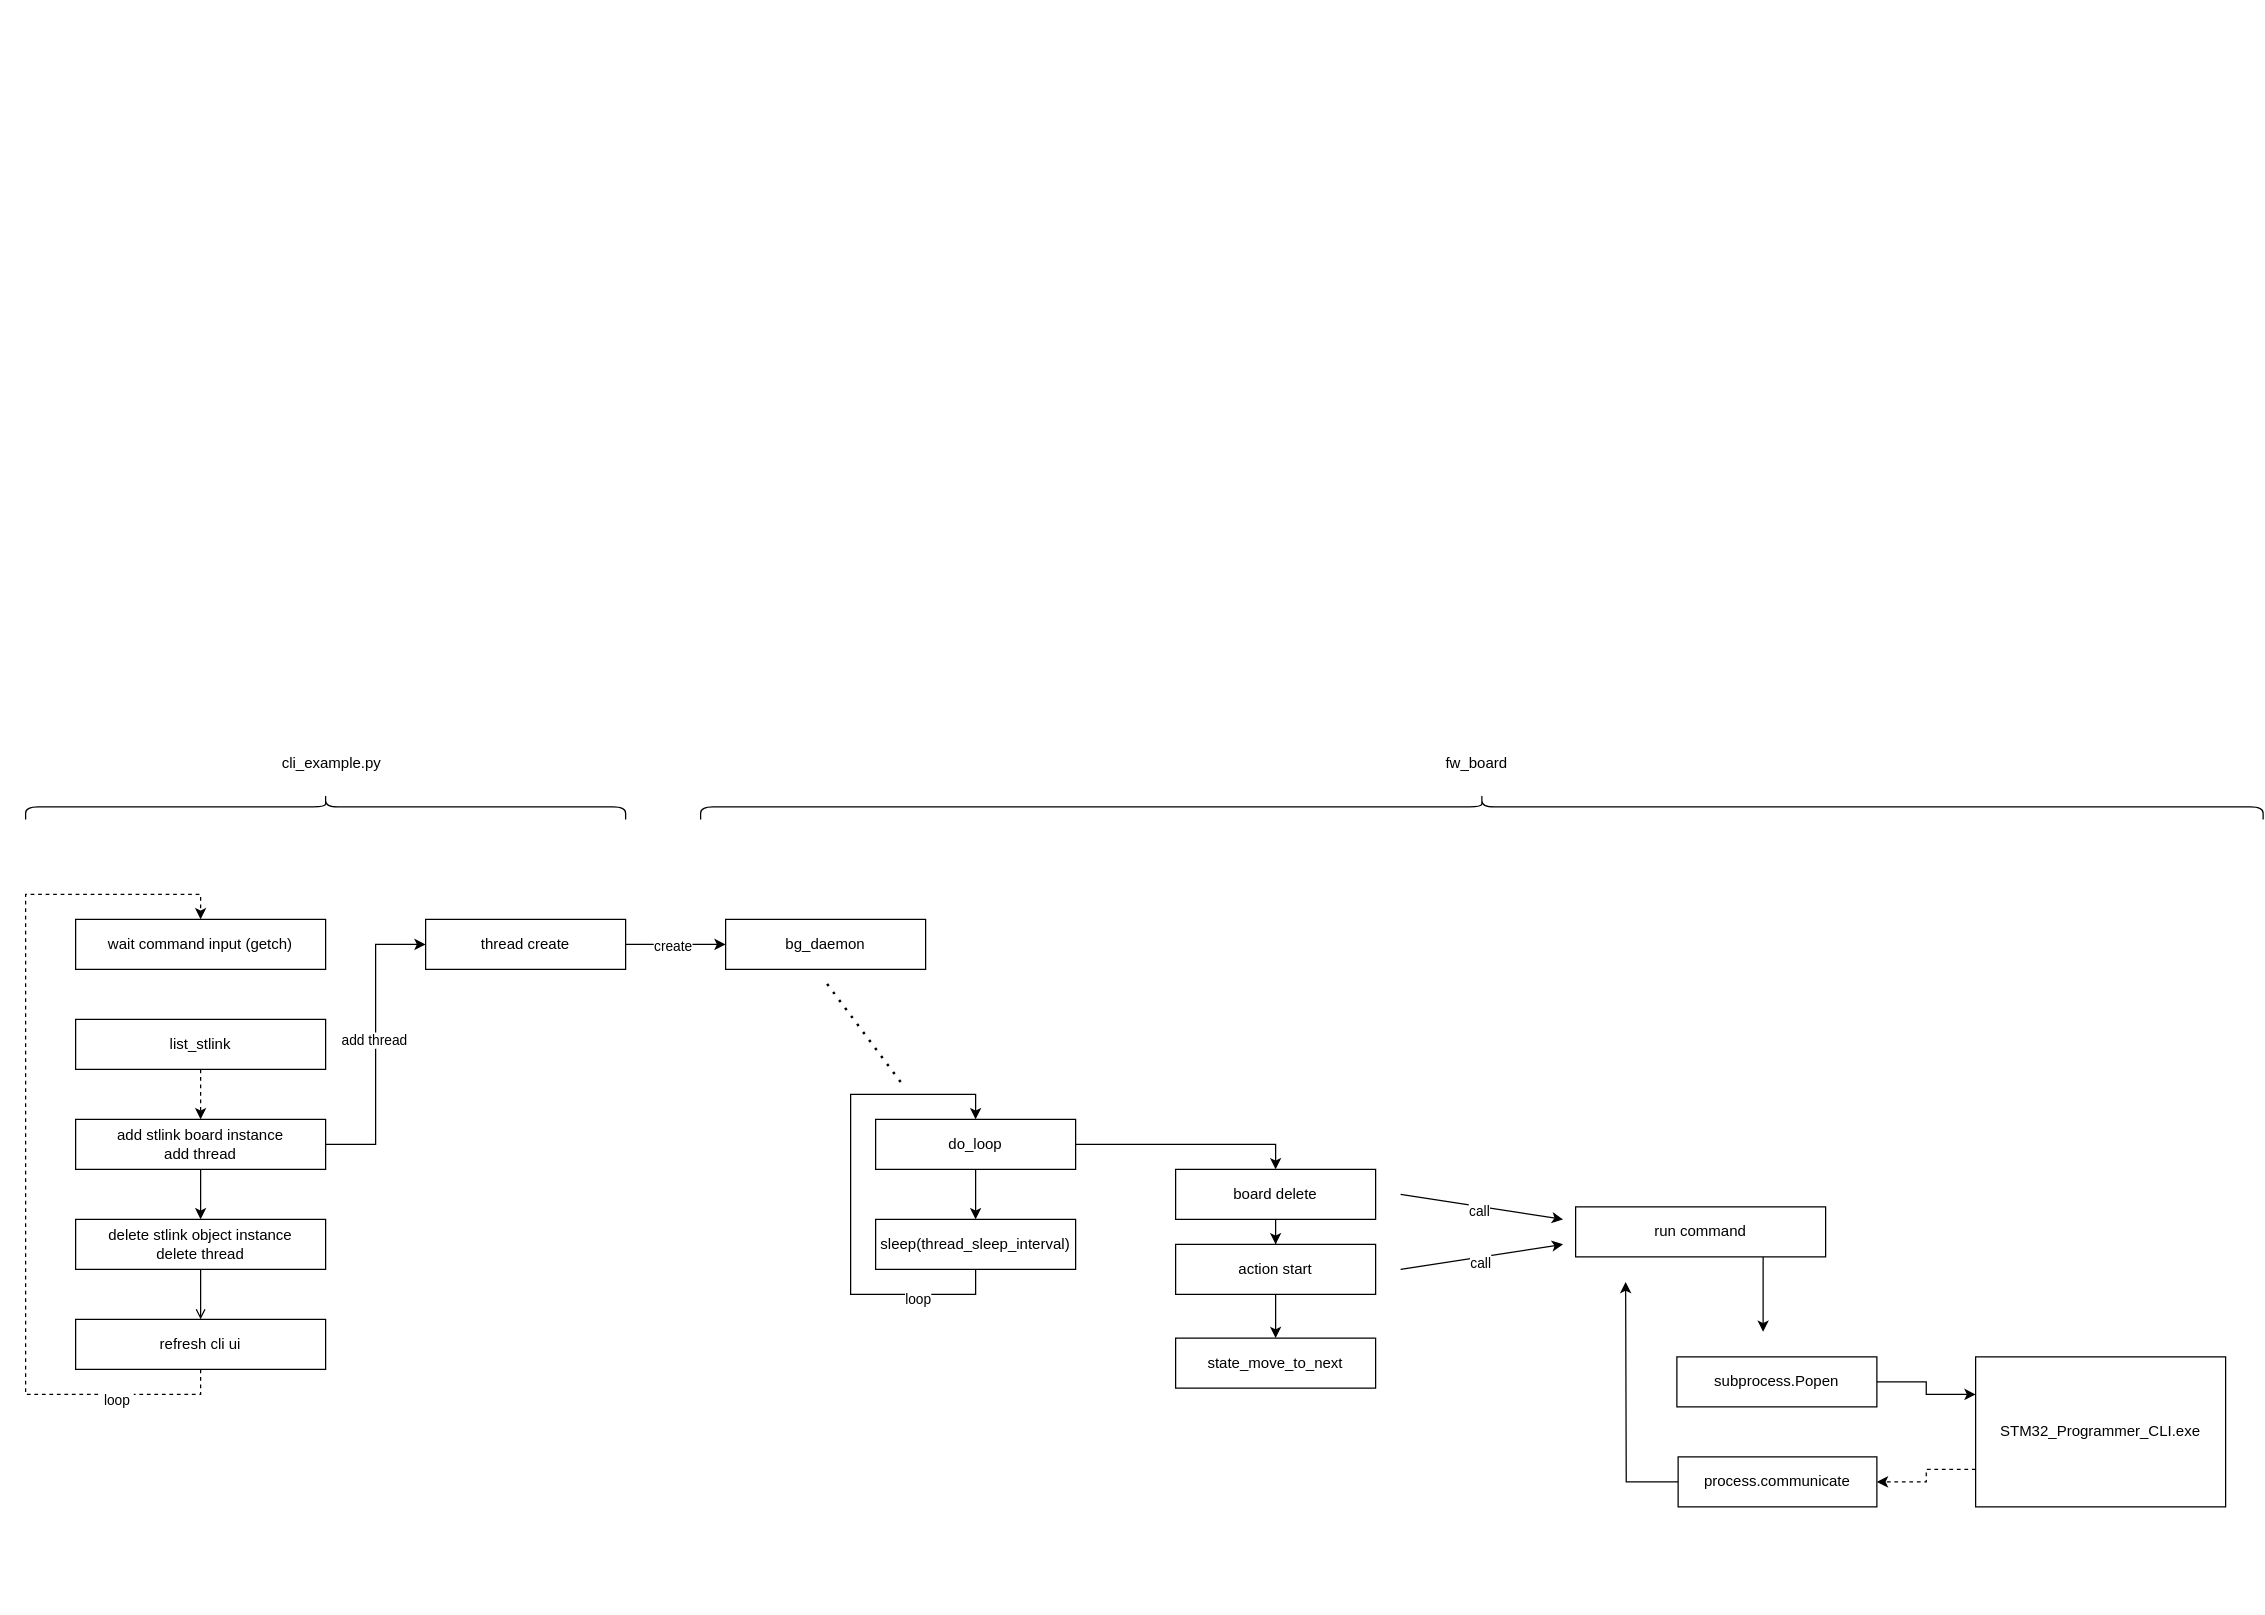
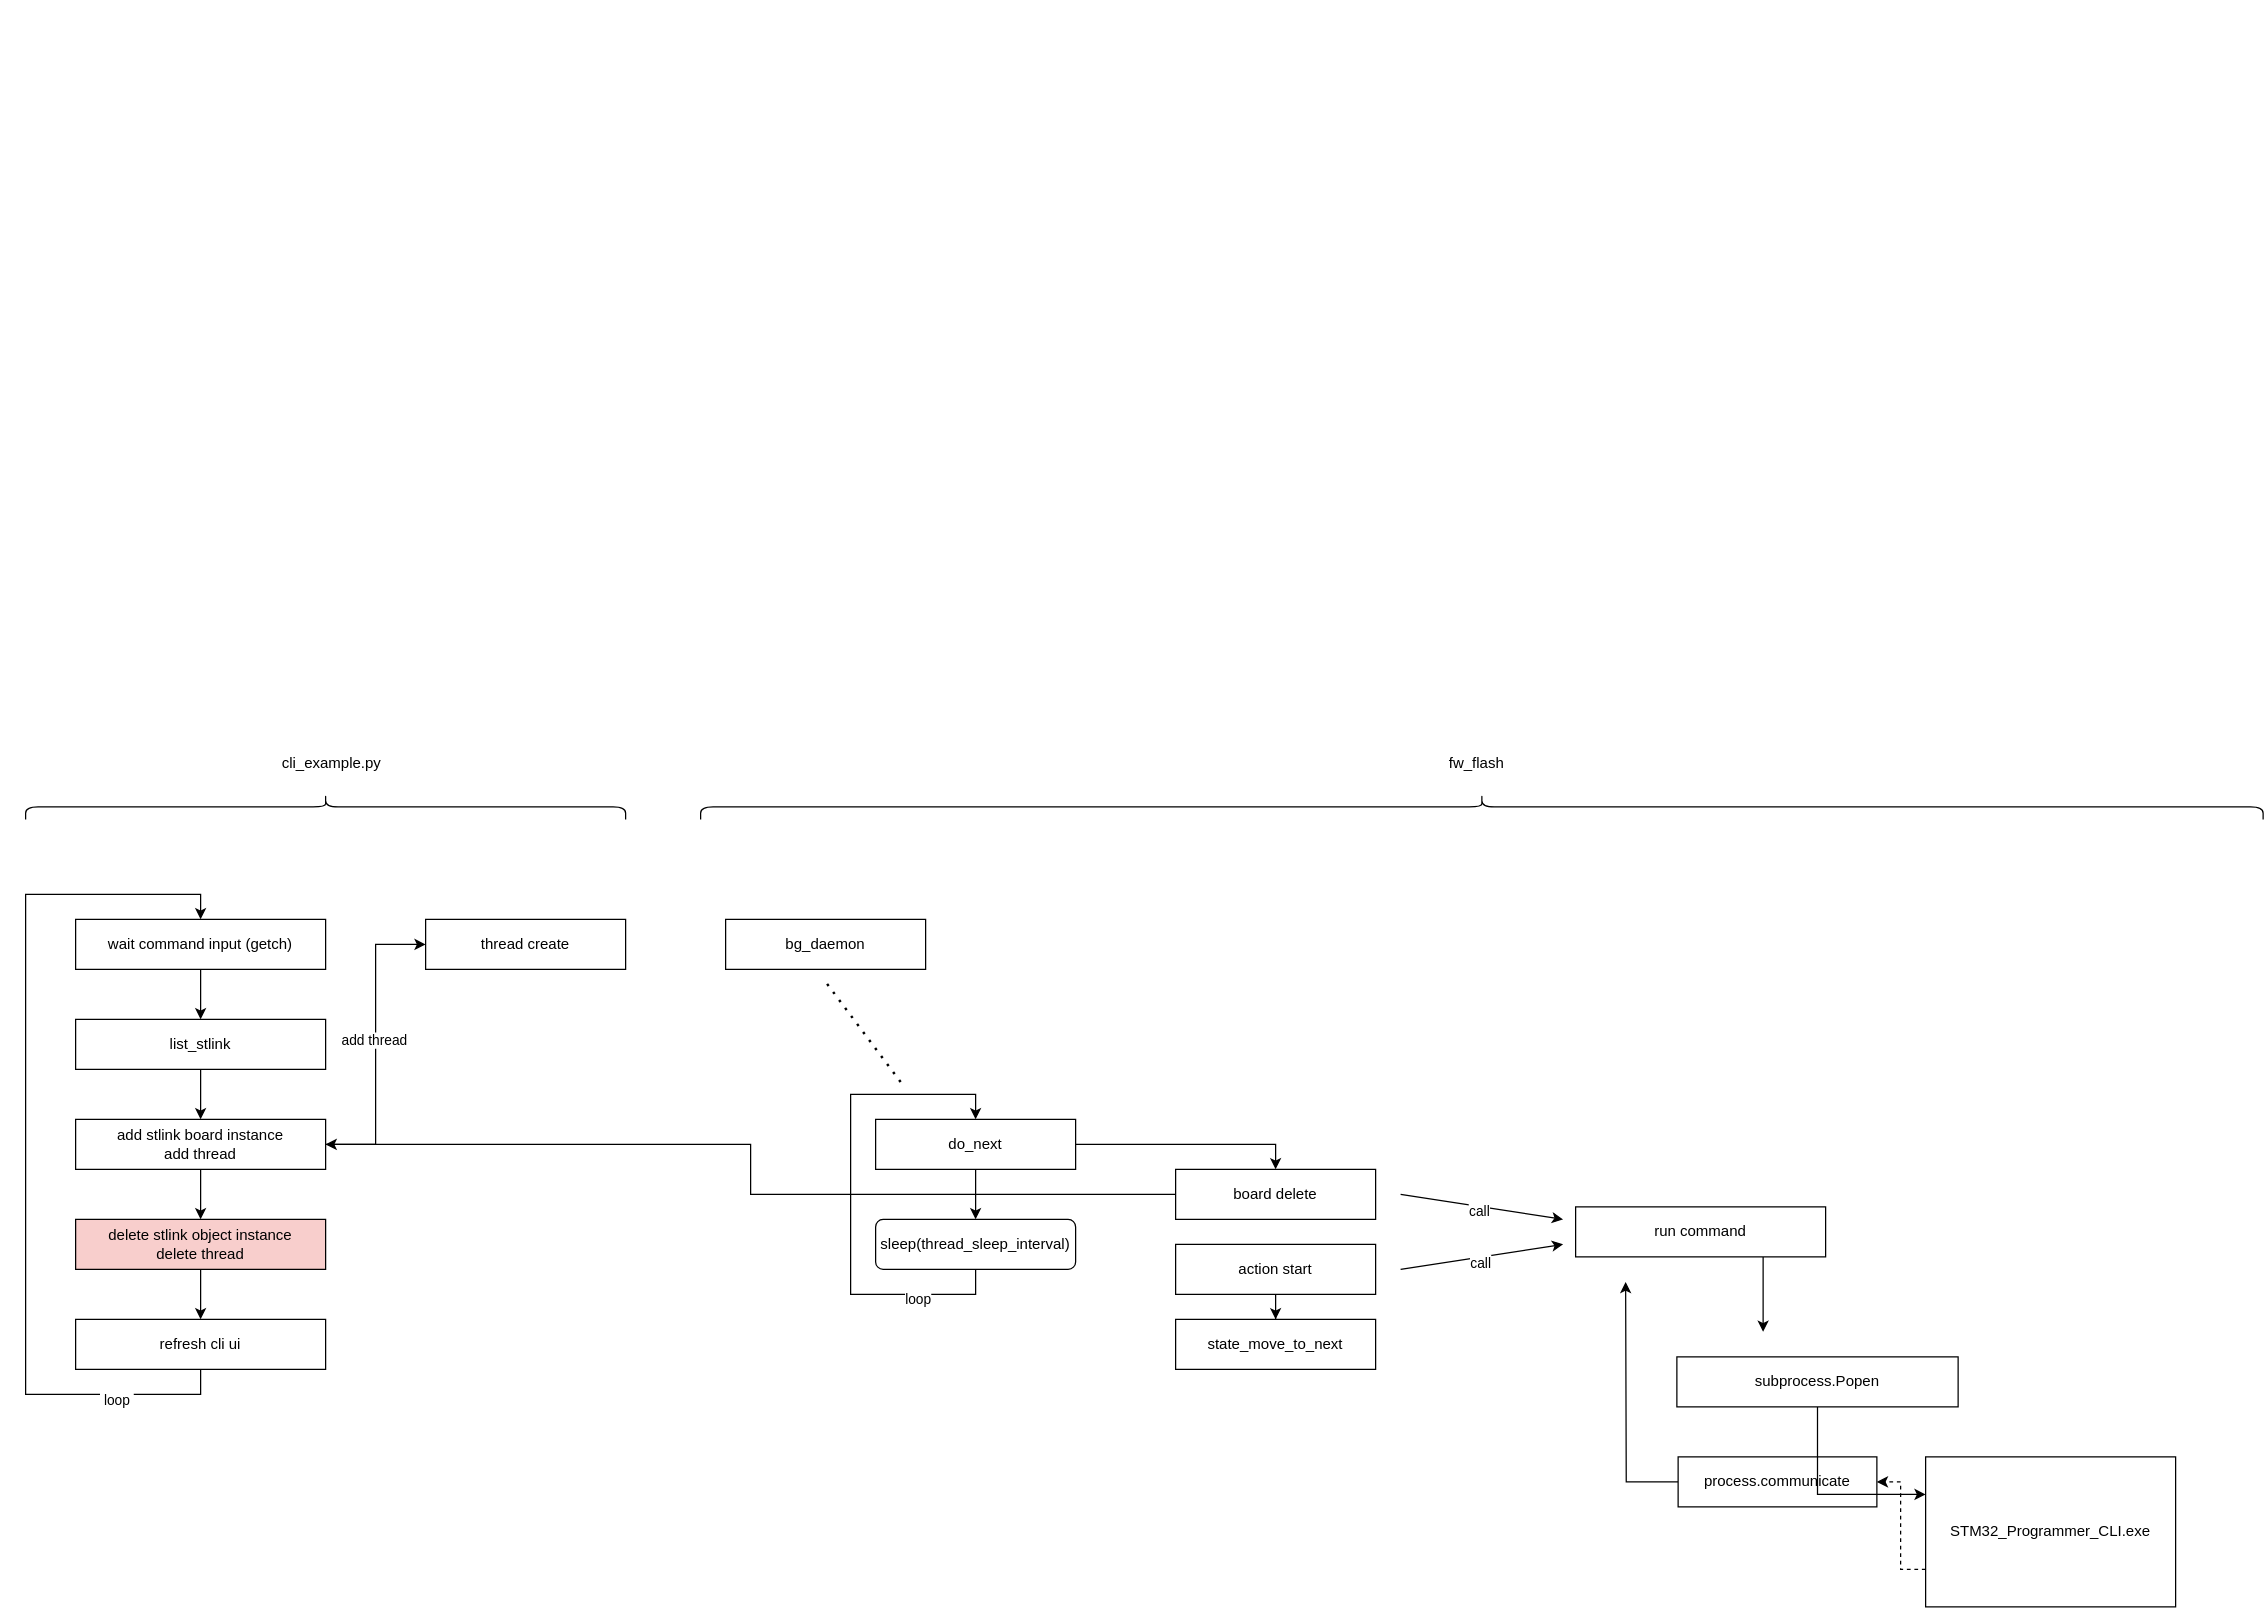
node "fw_board": label "fw_board" -> "fw_flash"
edge "thread create" -> "bg_daemon": removed, label "create"
edge "wait command input (getch)" -> "list_stlink": added
edge "refresh cli ui" -> "wait command input (getch)": style dashed -> solid
edge "list_stlink" -> "add stlink board instance add thread": style dashed -> solid
node "do_loop": label "do_loop" -> "do_next"
edge "board delete" -> "action start": now "board delete" -> "add stlink board instance add thread"
node "delete stlink object instance delete thread": fillcolor #ffffff -> #f8cecc
node "sleep(thread_sleep_interval)": shape rectangle -> rounded rectangle
edge "delete stlink object instance delete thread" -> "refresh cli ui": arrowhead open -> classic
node "state_move_to_next": moved (1276, 1363) -> (1276, 1344)
node "subprocess.Popen": size 200x50 -> 281x50
node "STM32_Programmer_CLI.exe": moved (2101, 1432) -> (2051, 1532)
